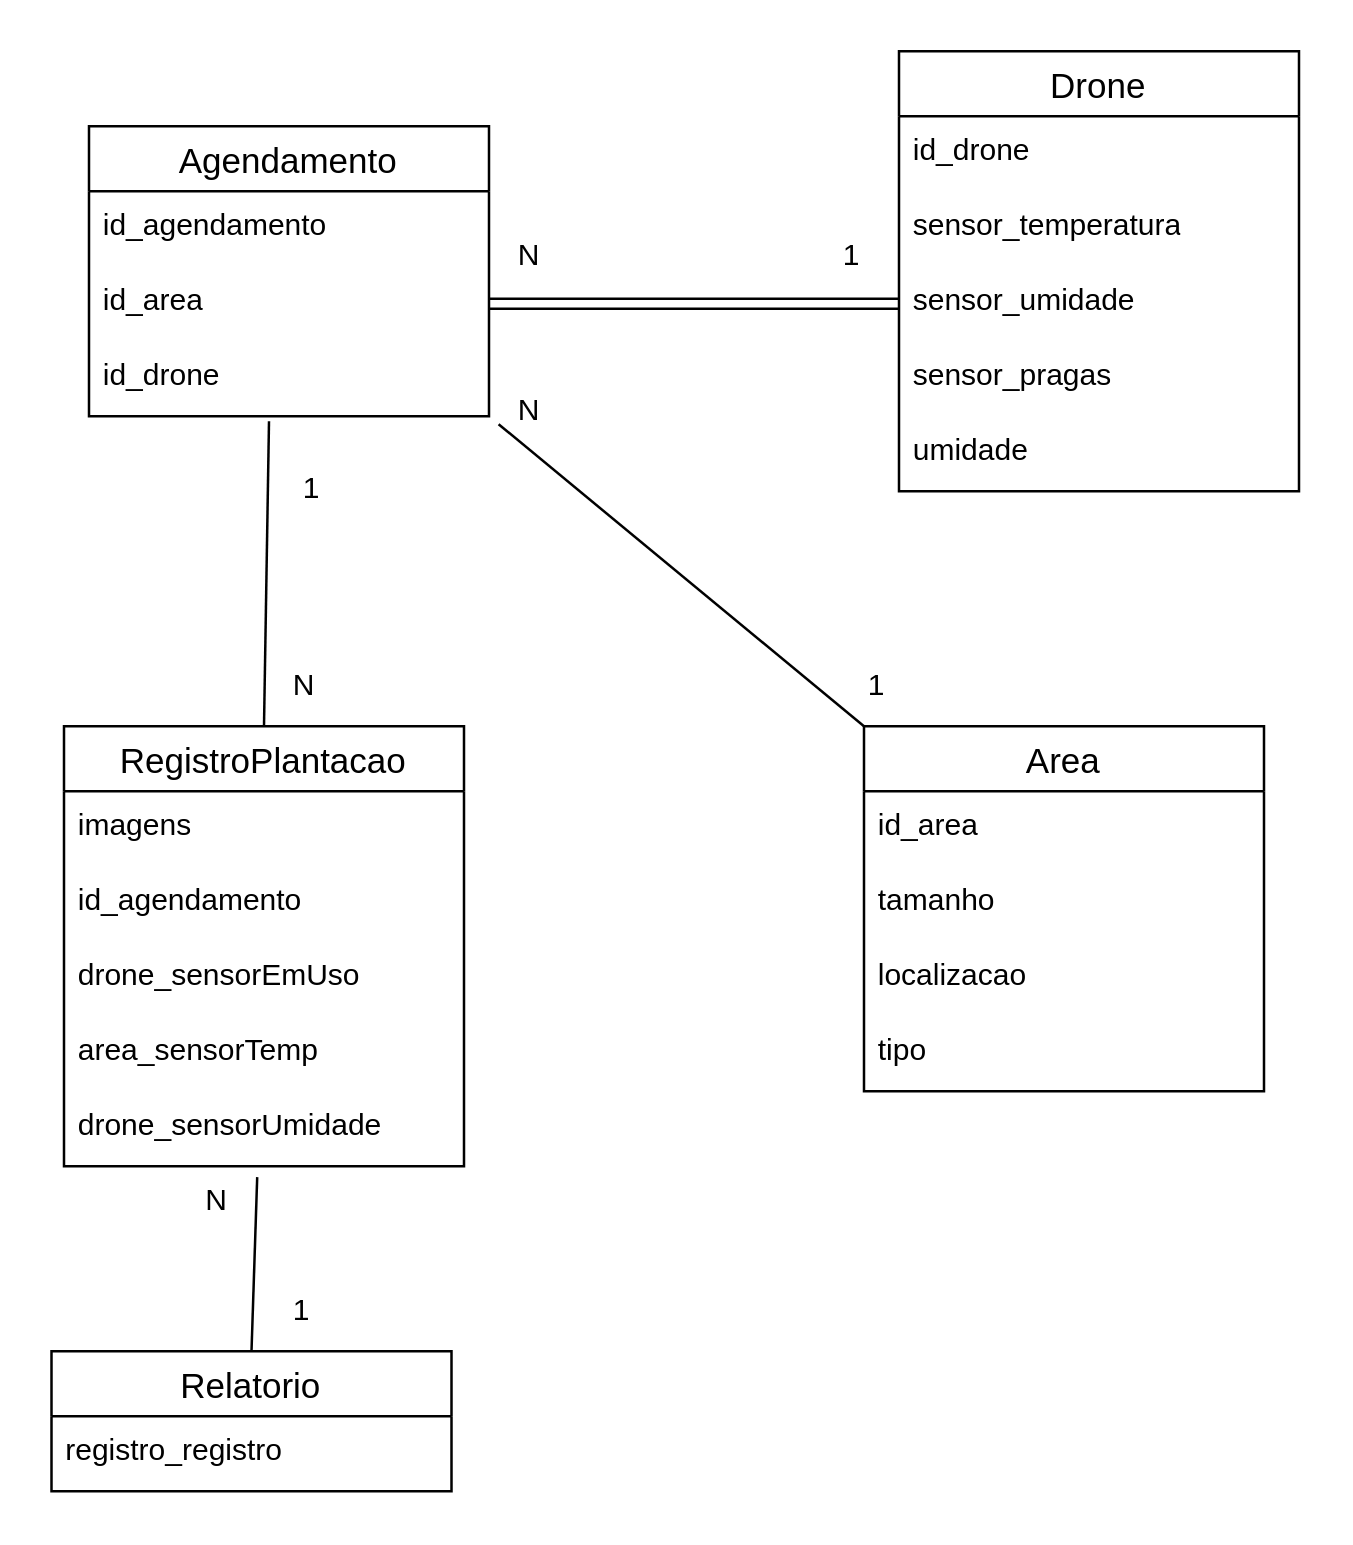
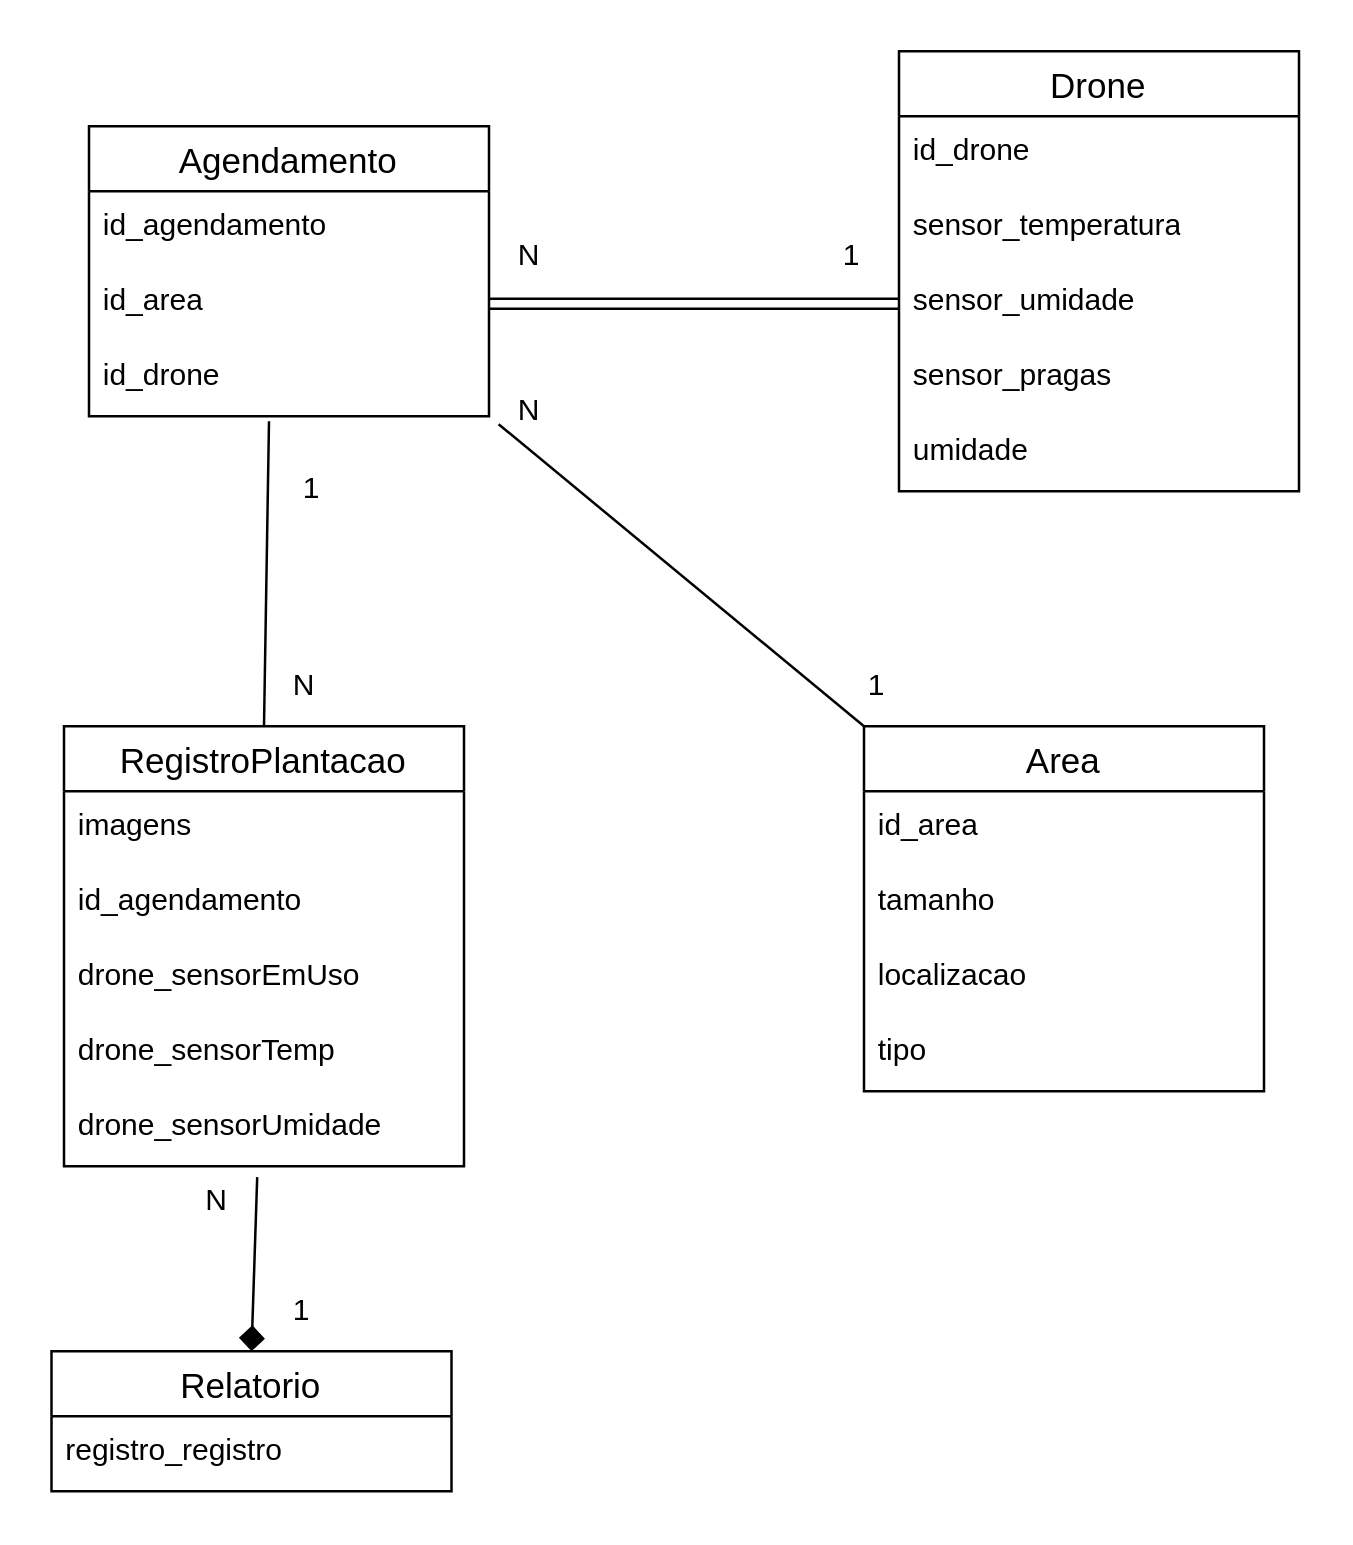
node "area_sensorTemp": label "area_sensorTemp" -> "drone_sensorTemp"
edge "drone_sensorUmidade" -- "Relatorio": arrowhead none -> diamond
